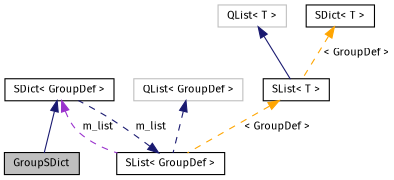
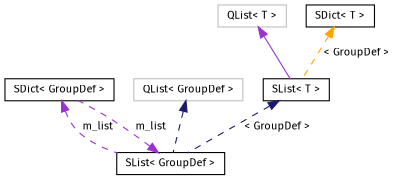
edge "SList< T >" -> "QList< T >": color midnightblue -> darkorchid3
edge "SDict< GroupDef >" -> "SList< GroupDef >": color midnightblue -> darkorchid3
edge "SList< GroupDef >" -> "SList< T >": color orange -> midnightblue
node "GroupSDict": removed
